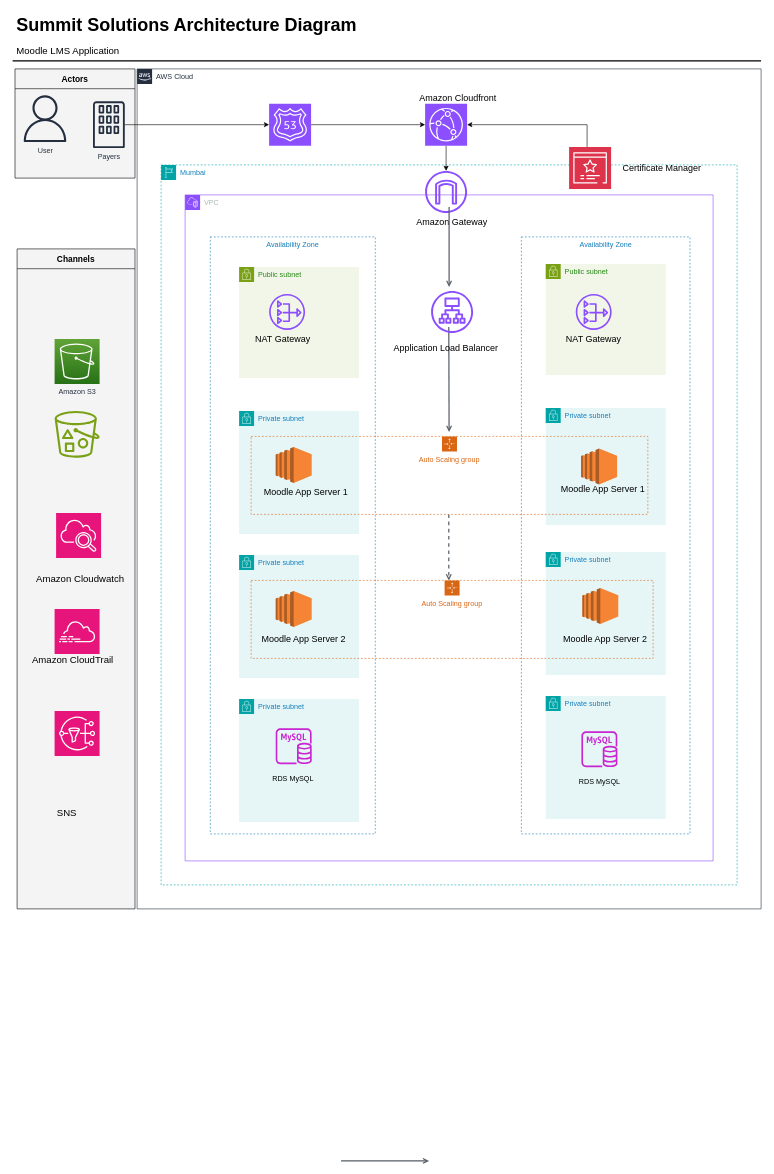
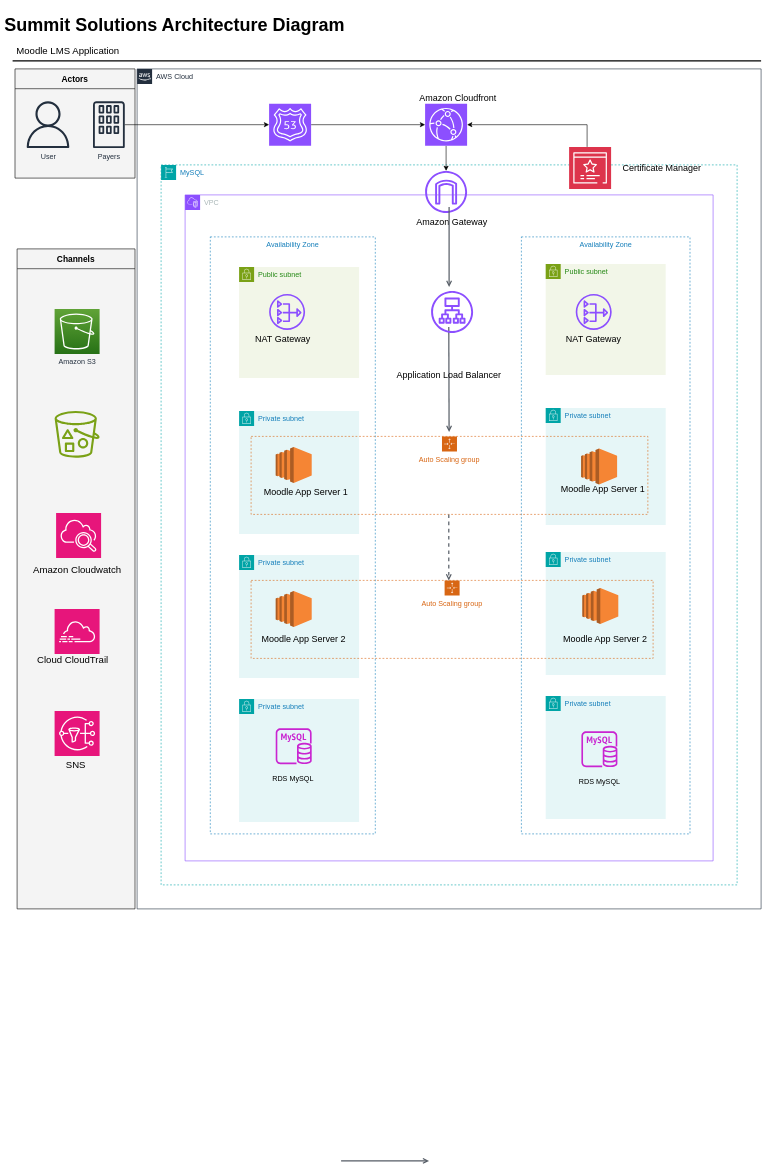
node "Summit Solutions Architecture Diagram": moved (192, 25) -> (180, 25)
node "User": moved (45, 119) -> (48, 125)
node "Mumbai": label "Mumbai" -> "MySQL"
node "Application Load Balancer": moved (446, 348) -> (449, 375)
node "Amazon S3": moved (77, 361) -> (77, 331)
node "Amazon Cloudwatch": moved (80, 579) -> (77, 570)
node "Amazon CloudTrail": label "Amazon CloudTrail" -> "Cloud CloudTrail"
node "SNS": moved (67, 813) -> (76, 765)
